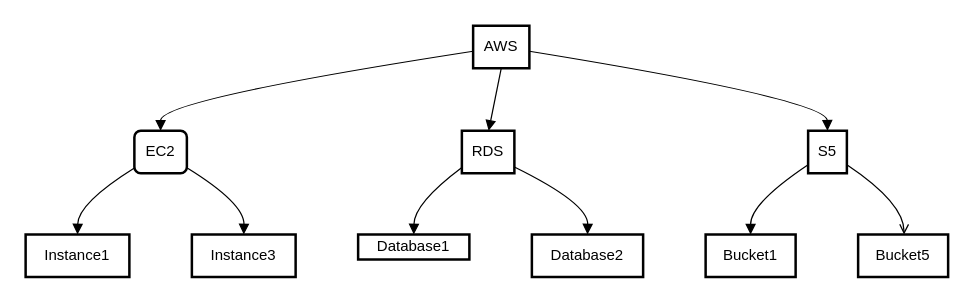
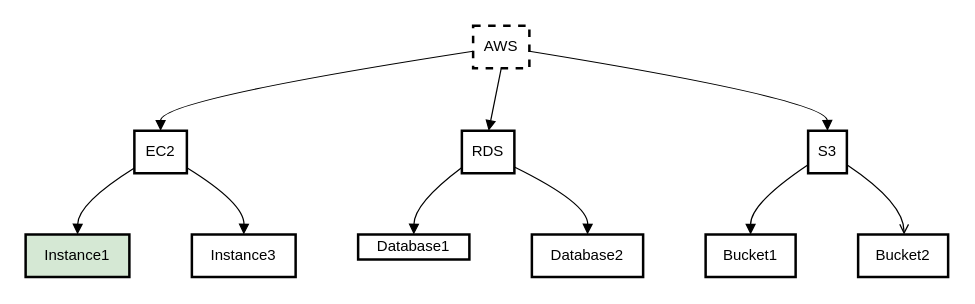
node "AWS": style solid -> dashed
node "EC2": shape rounded rectangle -> rectangle
node "S5": label "S5" -> "S3"
node "Instance1": fillcolor #ffffff -> #d5e8d4
node "Bucket5": label "Bucket5" -> "Bucket2"
